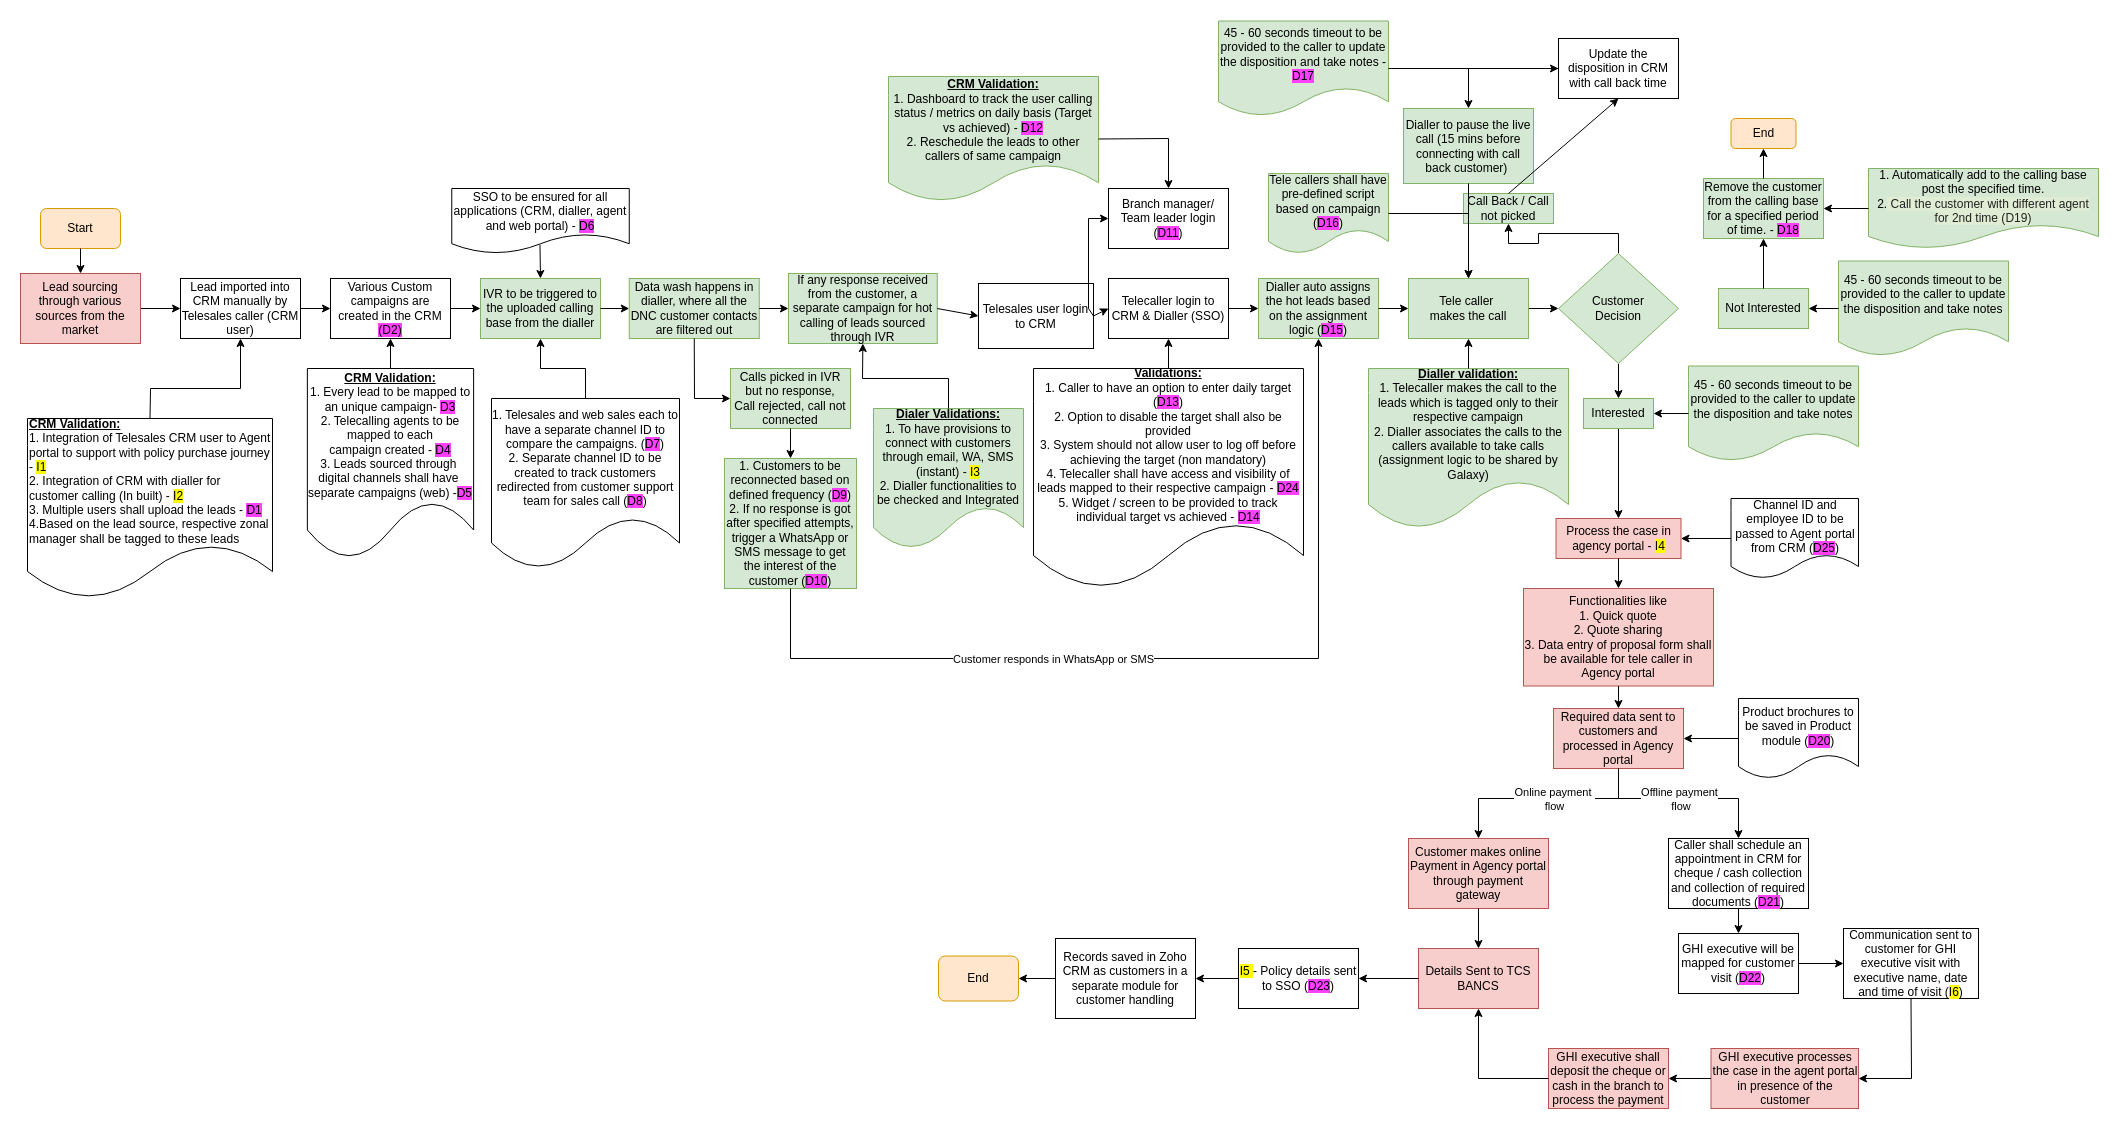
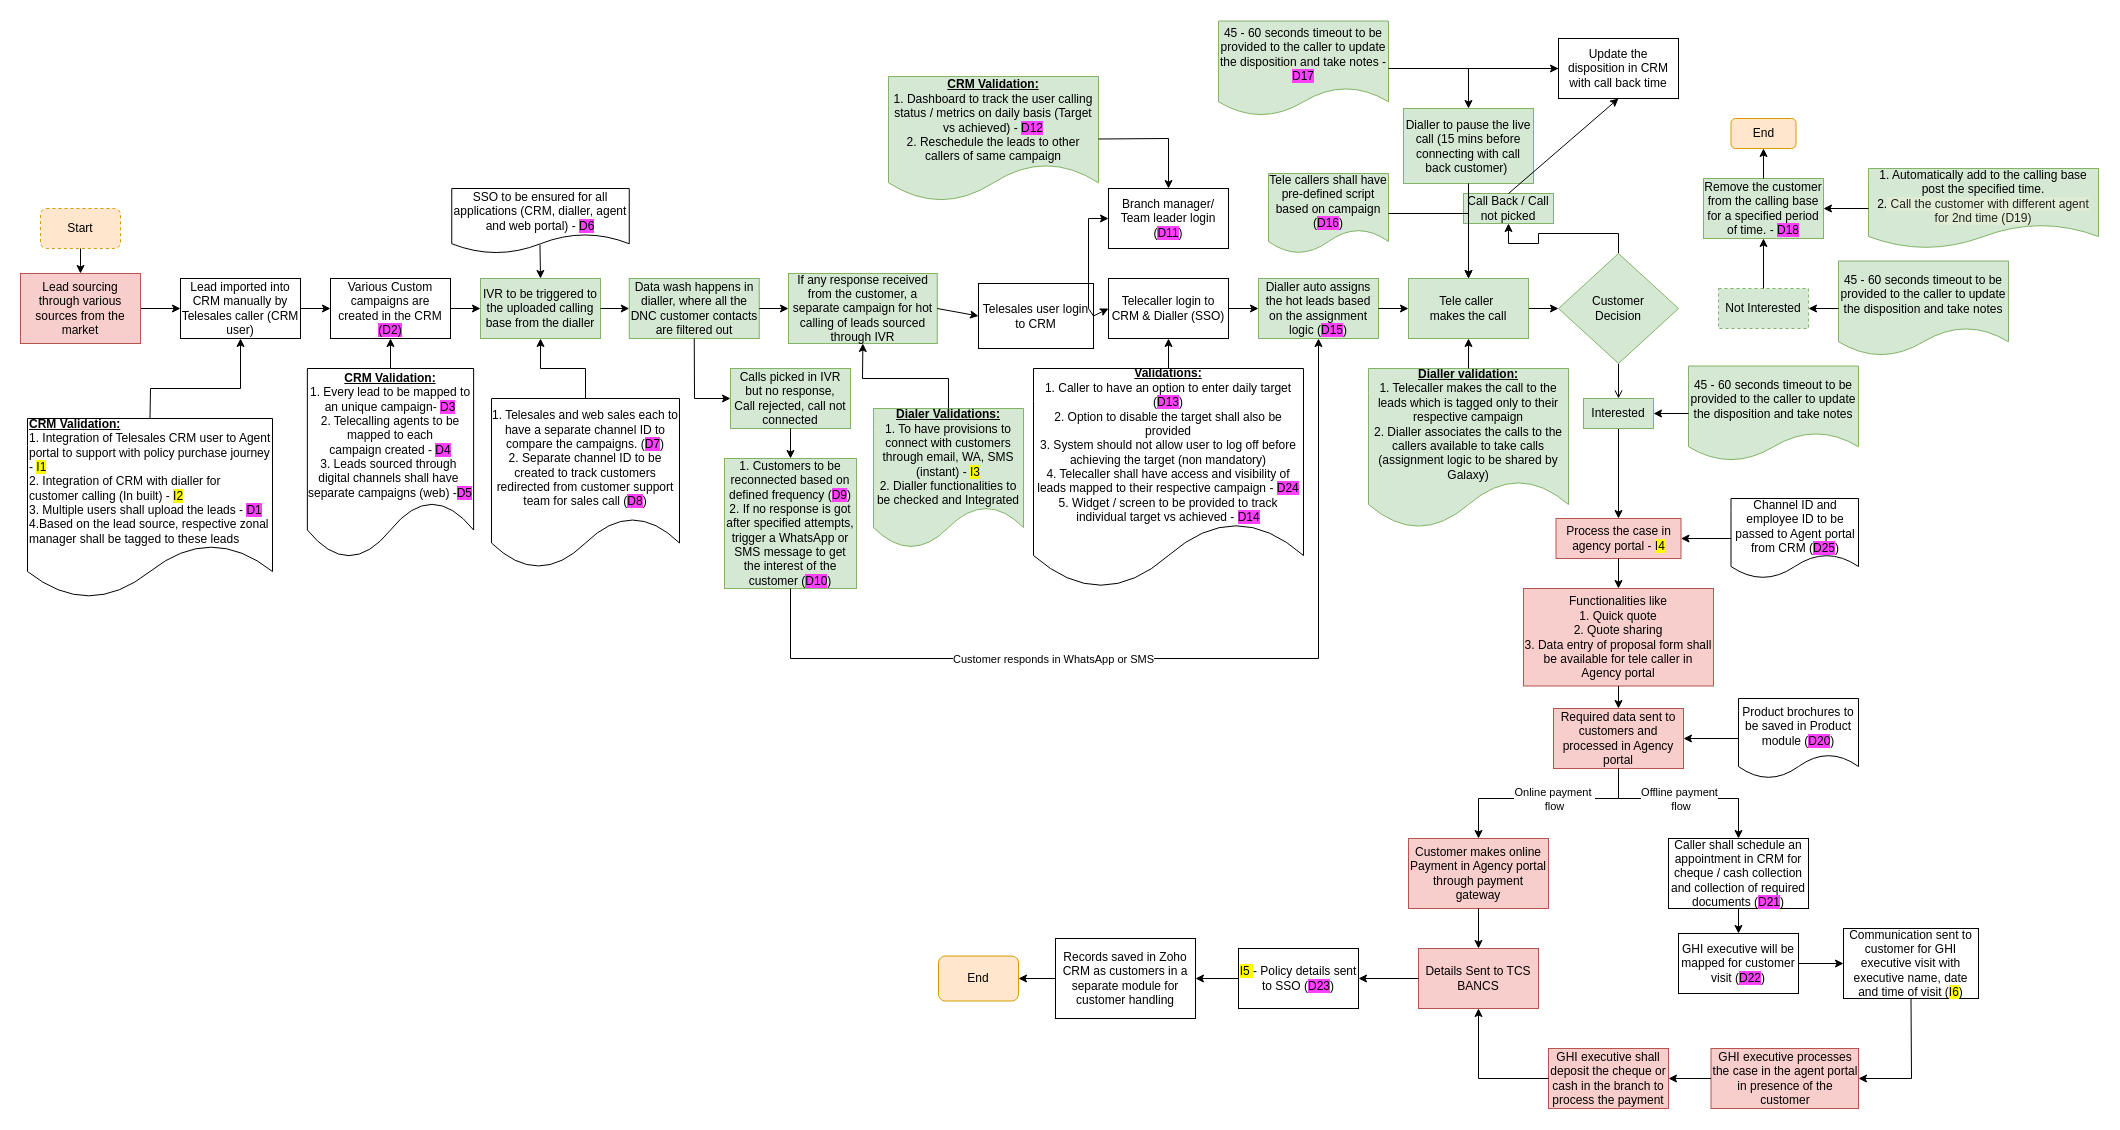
node "Start": style solid -> dashed
node "Not Interested": style solid -> dashed
edge "Customer Decision" -> "Interested": arrowhead classic -> open
